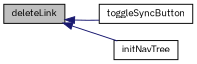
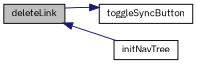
edge "toggleSyncButton" -> "deleteLink": reversed
